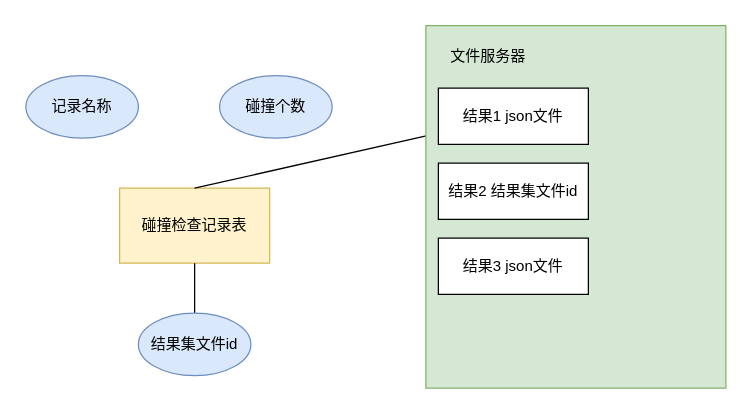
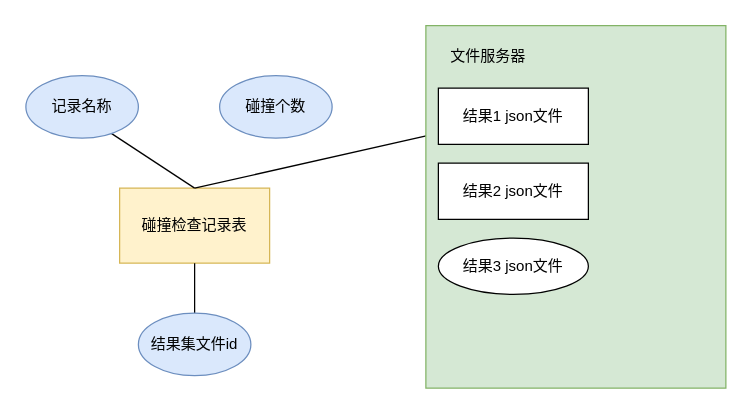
edge "记录名称" -- "碰撞检查记录表": added
node "结果2 结果集文件id": label "结果2 结果集文件id" -> "结果2 json文件"
node "结果3 json文件": shape rectangle -> ellipse
